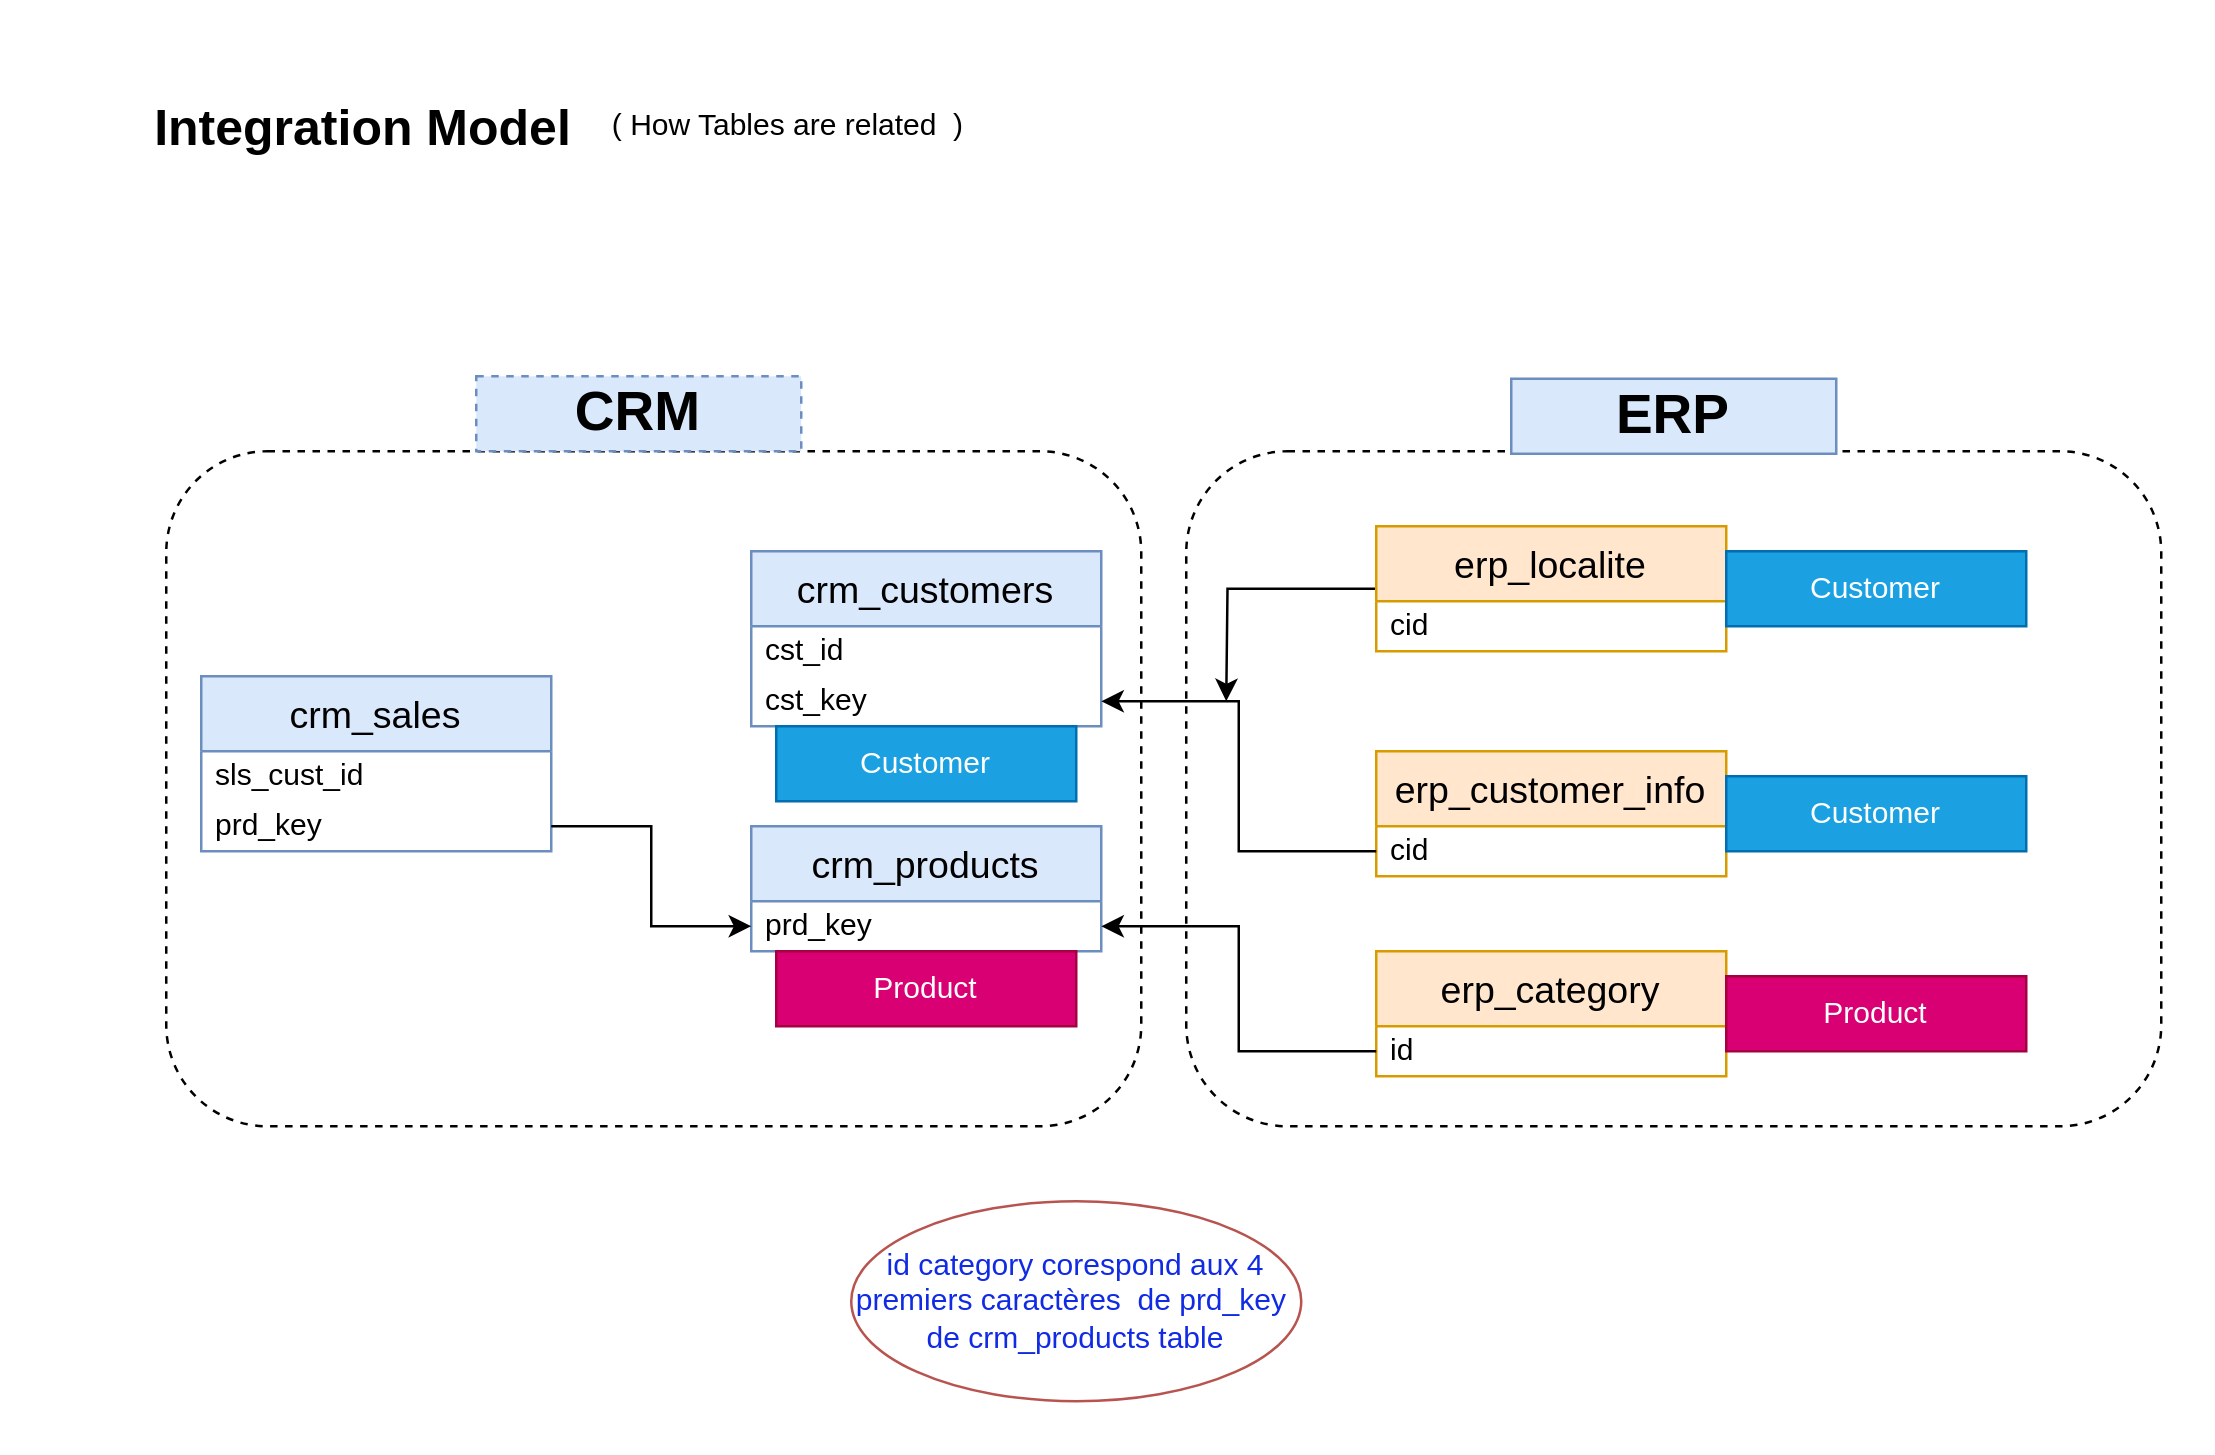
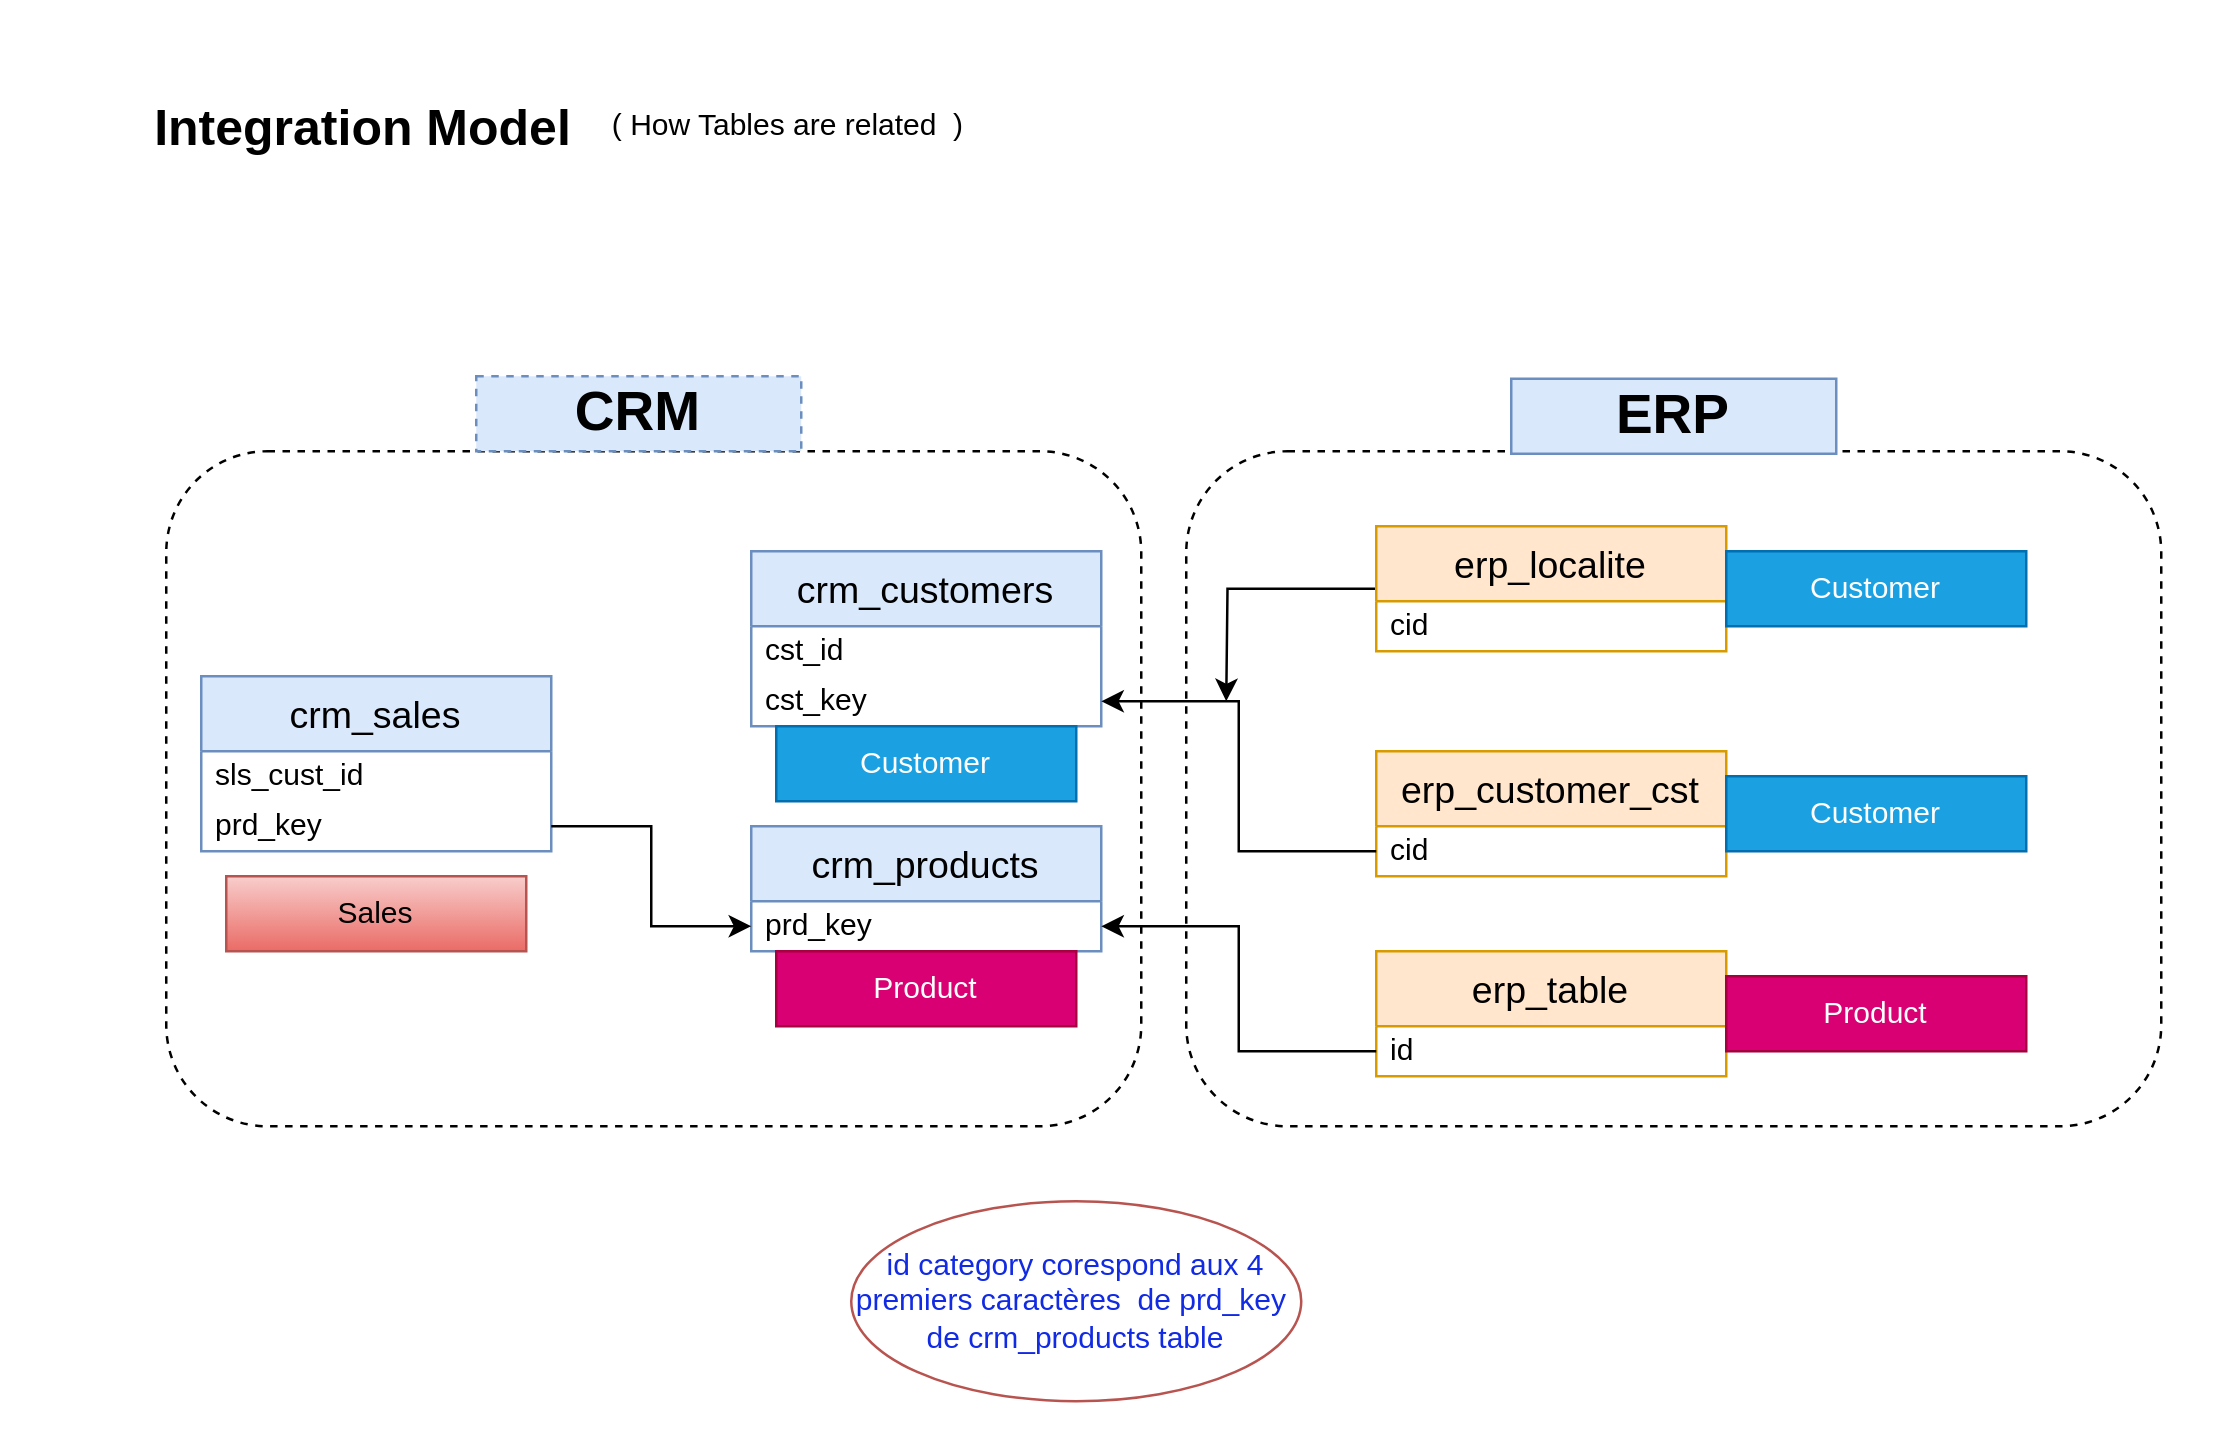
node "erp_customer_info": label "erp_customer_info" -> "erp_customer_cst"
node "Sales": added
node "erp_category": label "erp_category" -> "erp_table"
